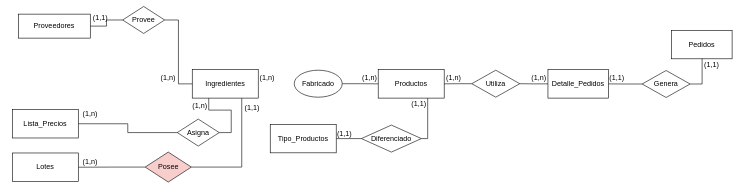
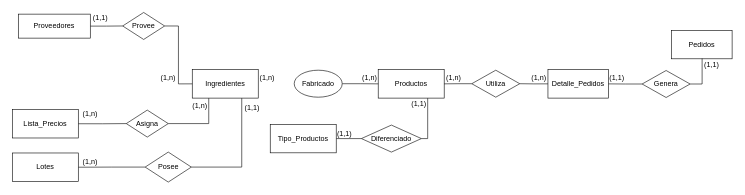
node "Provee": moved (144, 20) -> (144, 26)
node "Asigna": moved (198, 133) -> (147, 124)
node "Posee": fillcolor #f8cecc -> #ffffff
